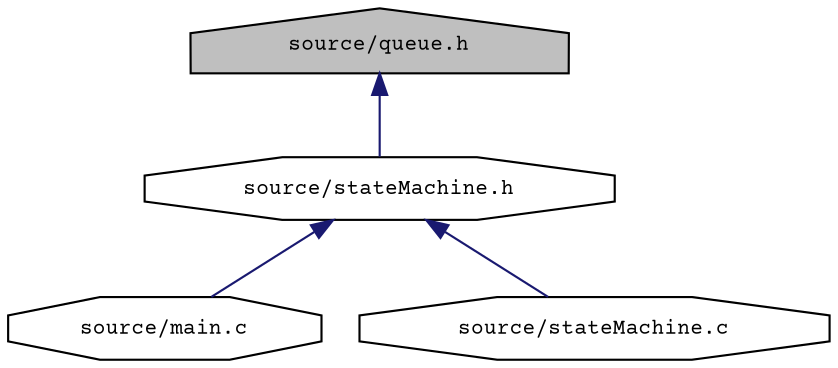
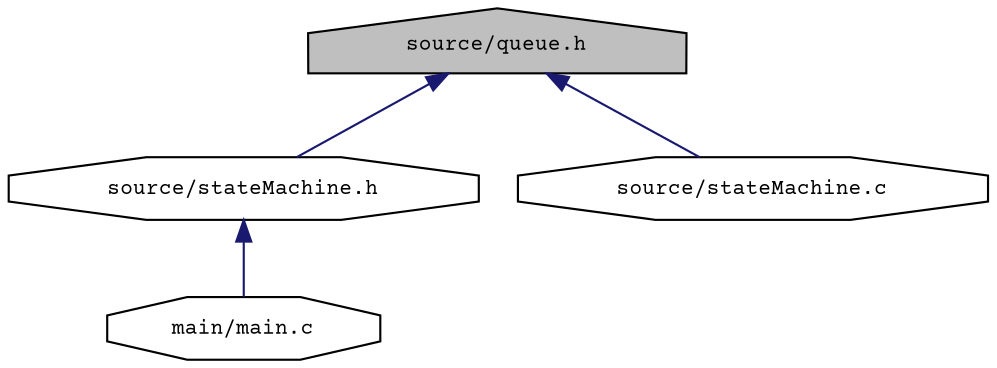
edge "source/stateMachine.c" -> "source/stateMachine.h": now "source/stateMachine.c" -> "source/queue.h"
node "source/main.c": label "source/main.c" -> "main/main.c"
